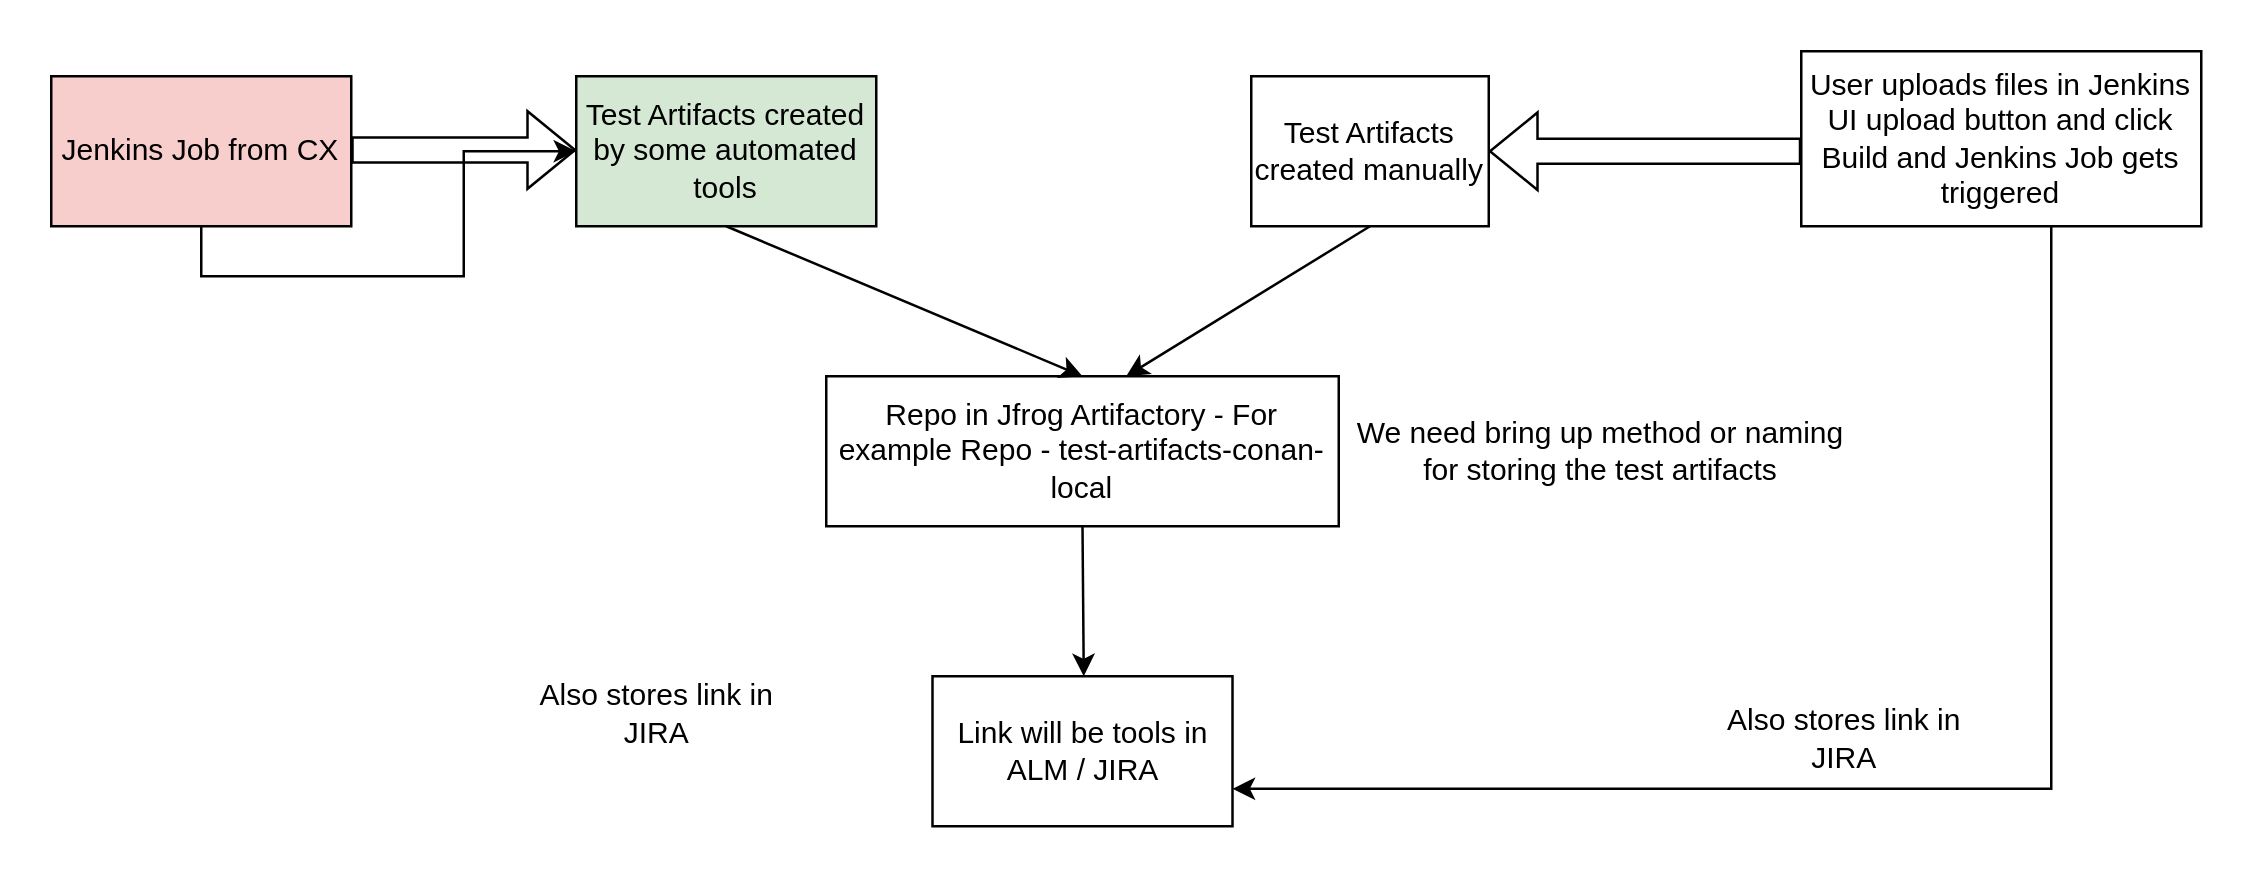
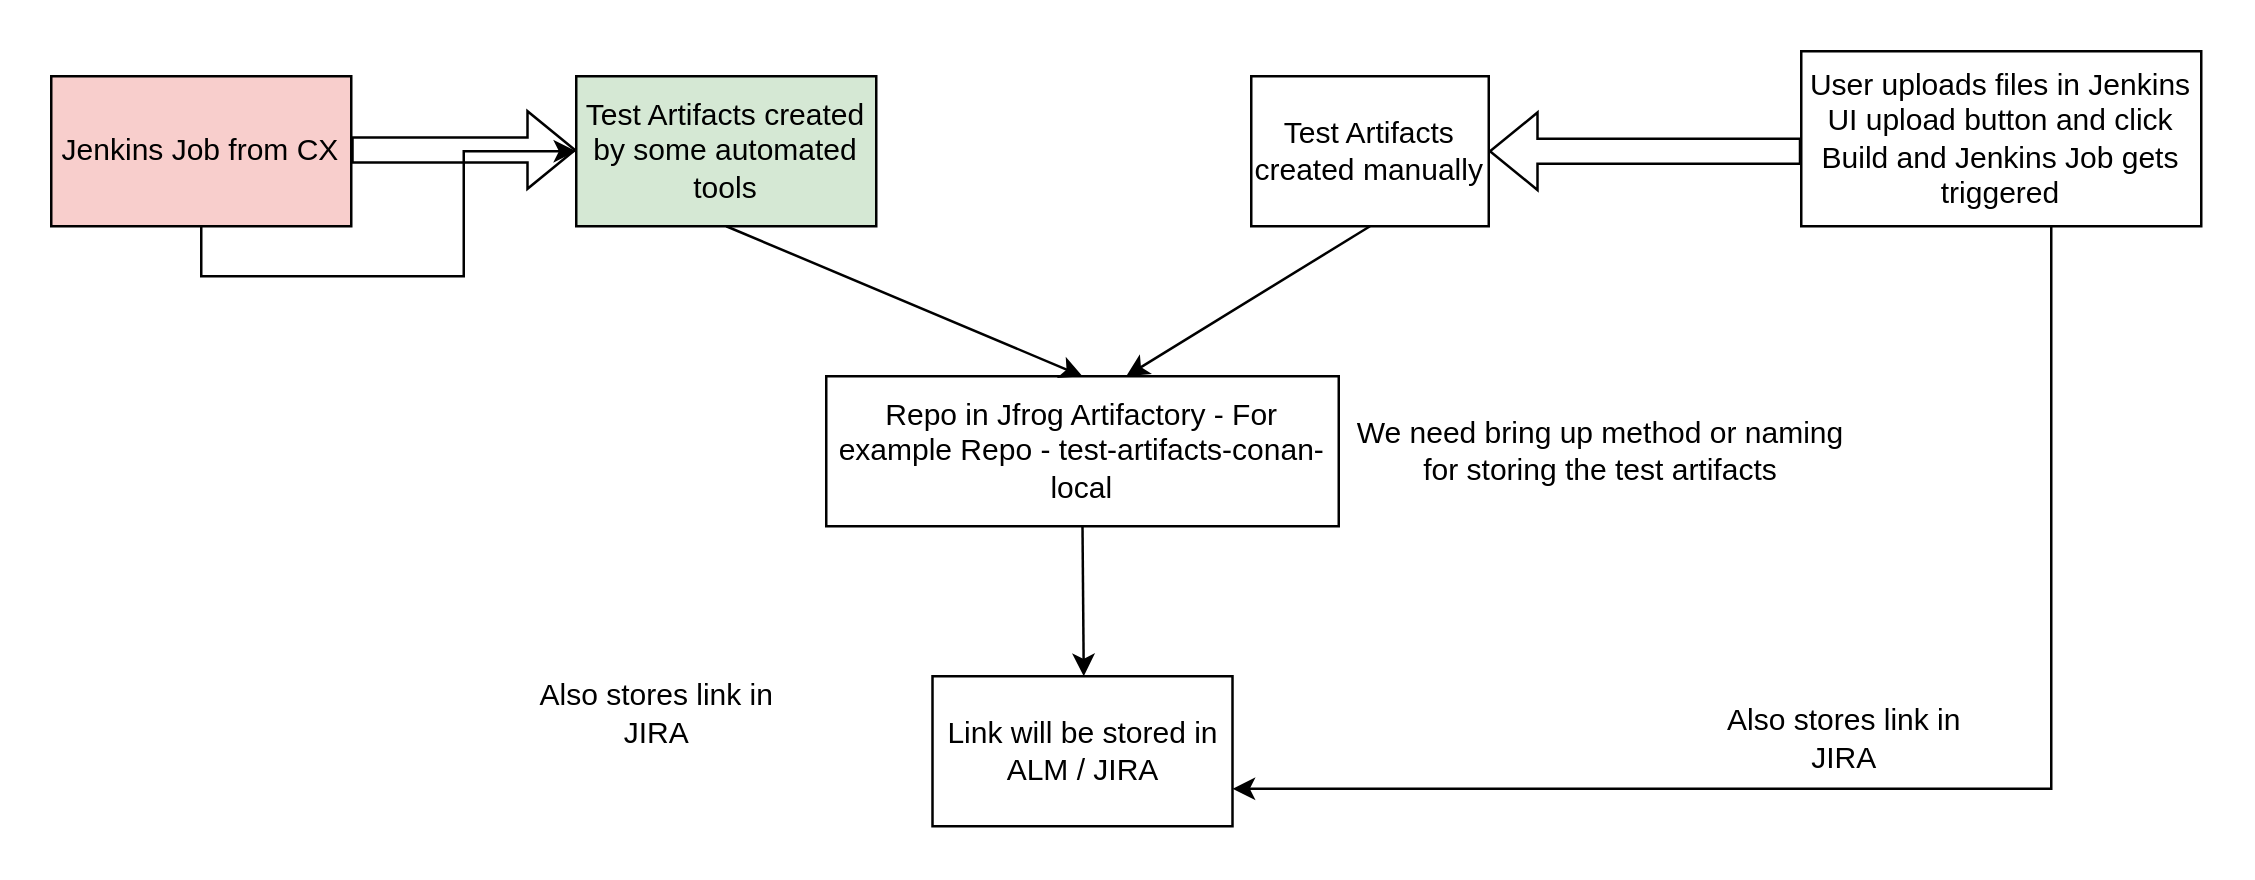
node "Link will be tools in ALM / JIRA": label "Link will be tools in ALM / JIRA" -> "Link will be stored in ALM / JIRA"
